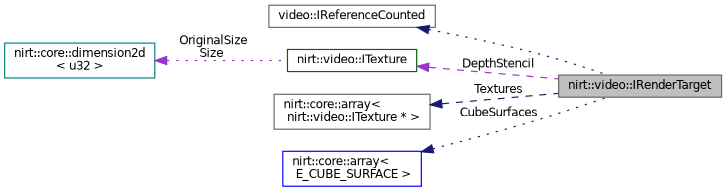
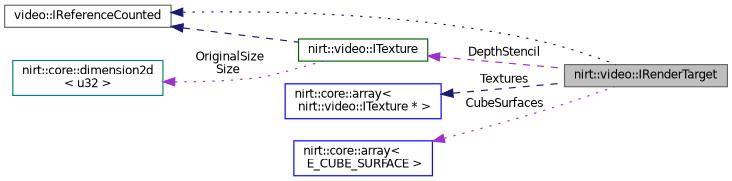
edge "nirt::video::ITexture" -> "video::IReferenceCounted": added
node "nirt::core::array< nirt::video::ITexture * >": color gray40 -> blue
edge "nirt::video::IRenderTarget" -> "nirt::core::array< E_CUBE_SURFACE >": color midnightblue -> darkorchid3
